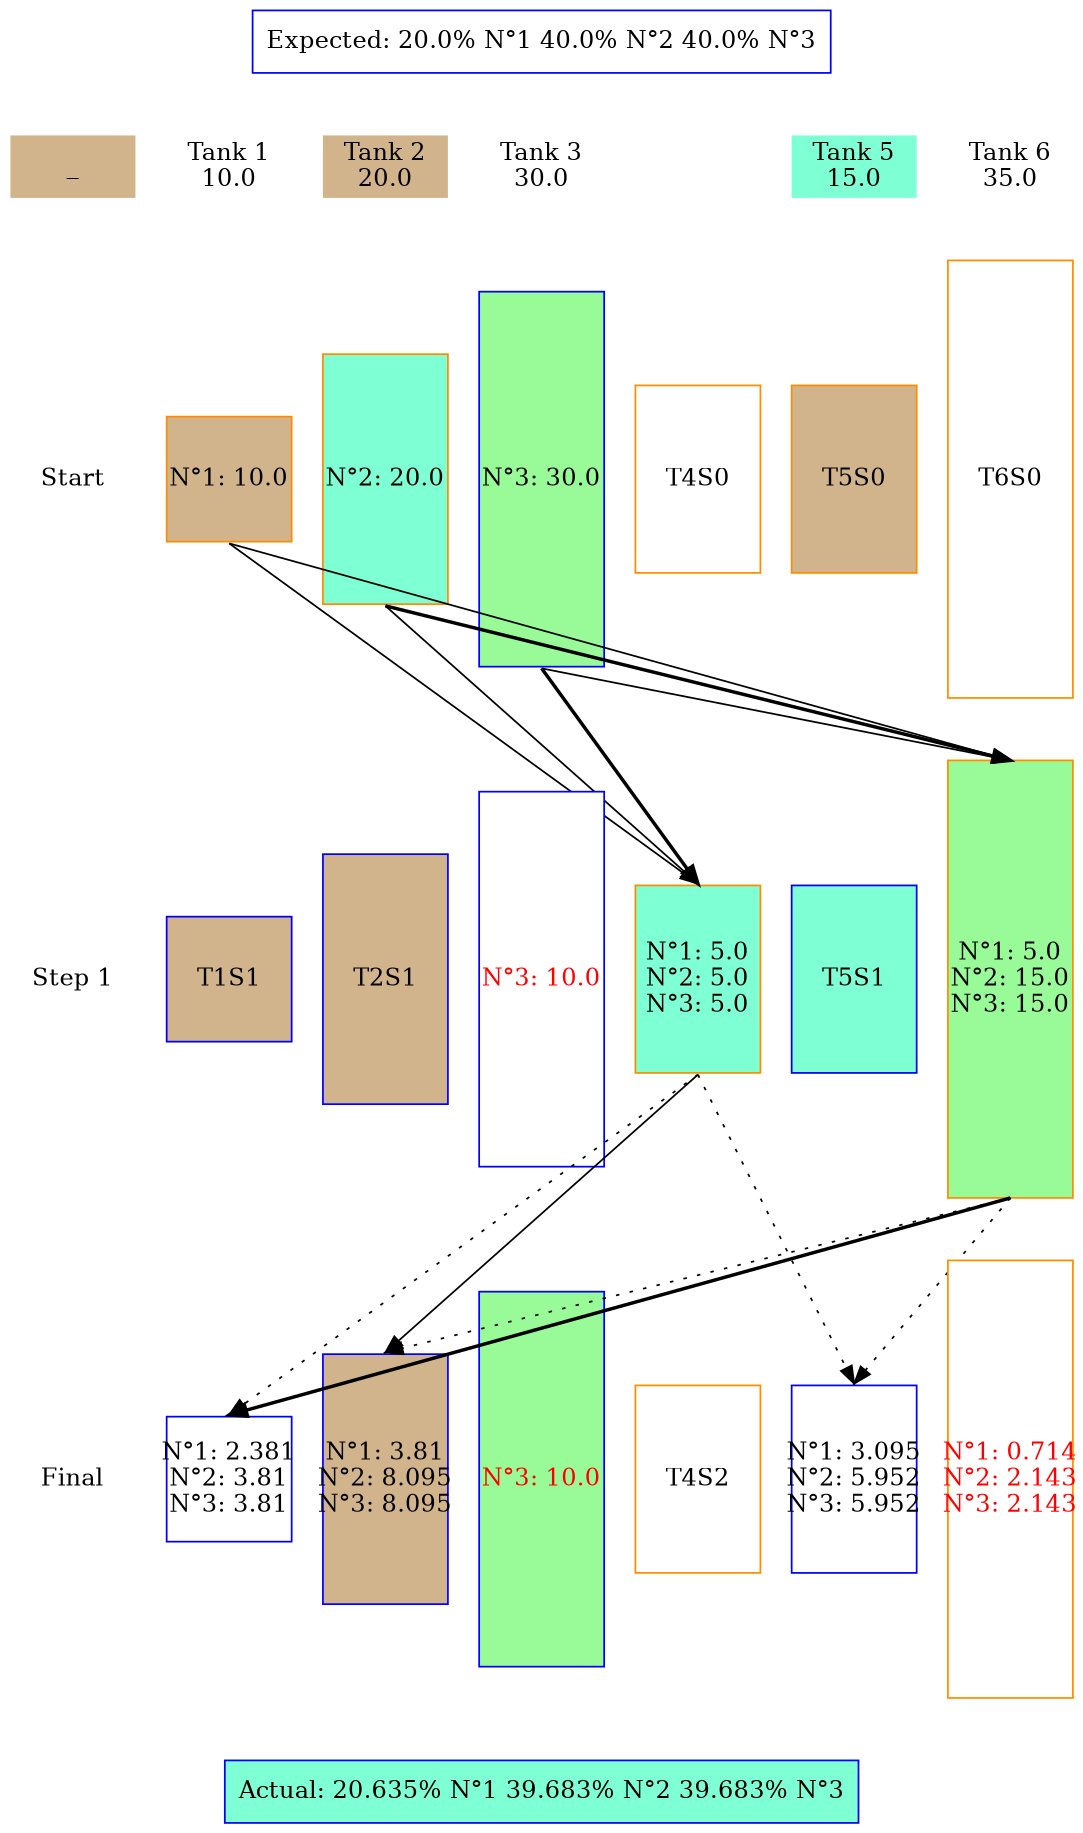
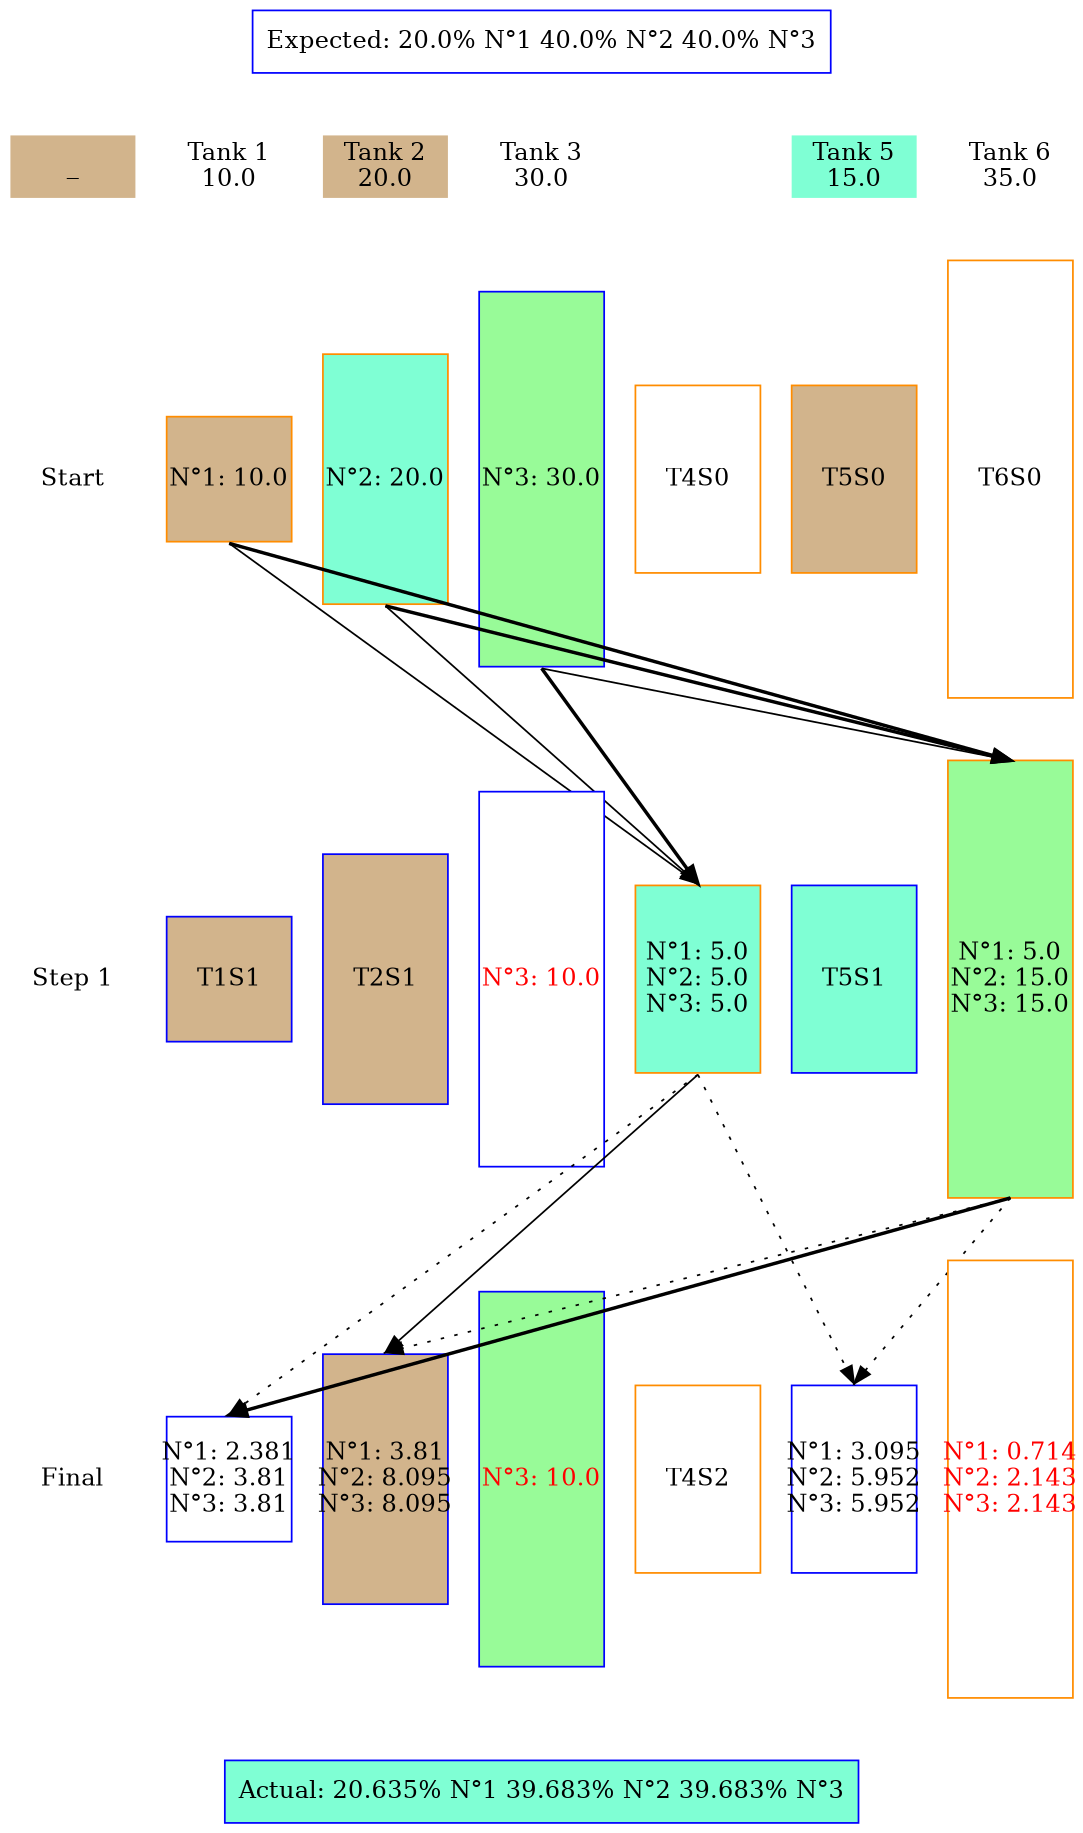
edge "N°1: 10.0" -> "N°1: 5.0 N°2: 15.0 N°3: 15.0": style solid -> bold
